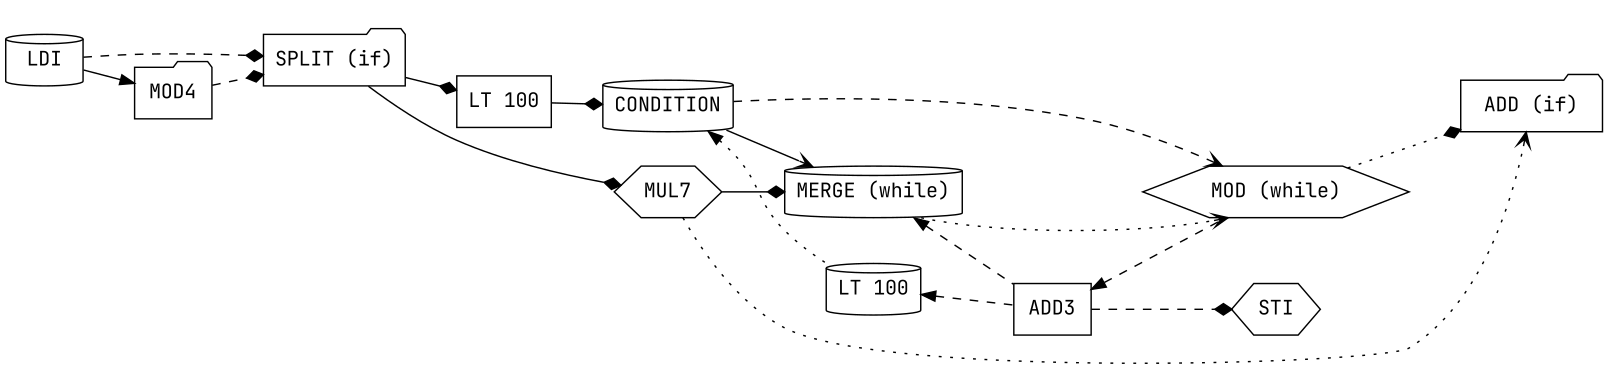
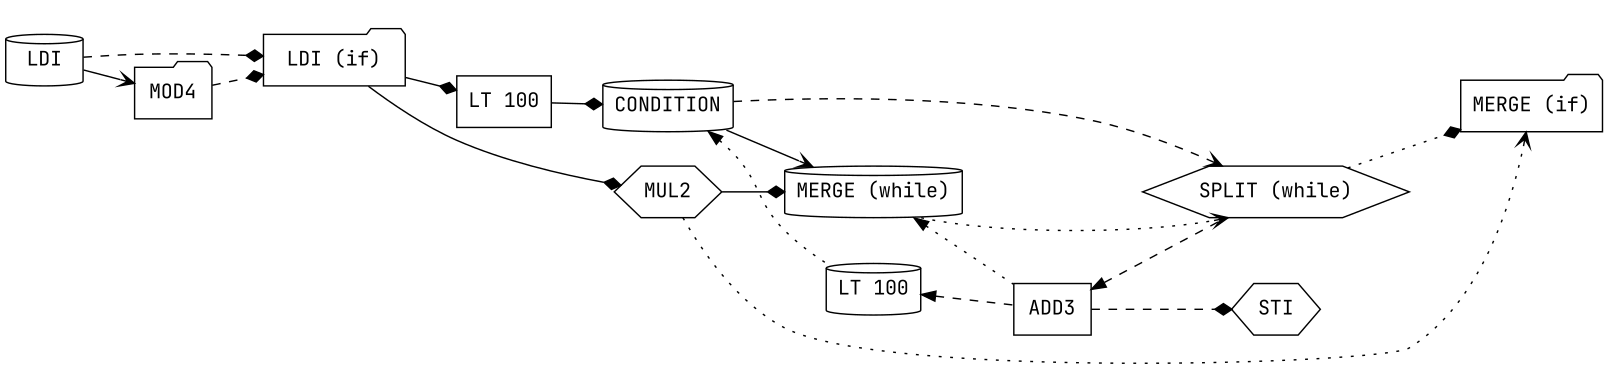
node "SPLIT (if)": label "SPLIT (if)" -> "LDI (if)"
edge "LDI" -> "MOD4": arrowhead normal -> vee
node "ADD (if)": label "ADD (if)" -> "MERGE (if)"
node "MUL7": label "MUL7" -> "MUL2"
node "MOD (while)": label "MOD (while)" -> "SPLIT (while)"
edge "ADD3" -> "MERGE (while)": style dashed -> dotted
